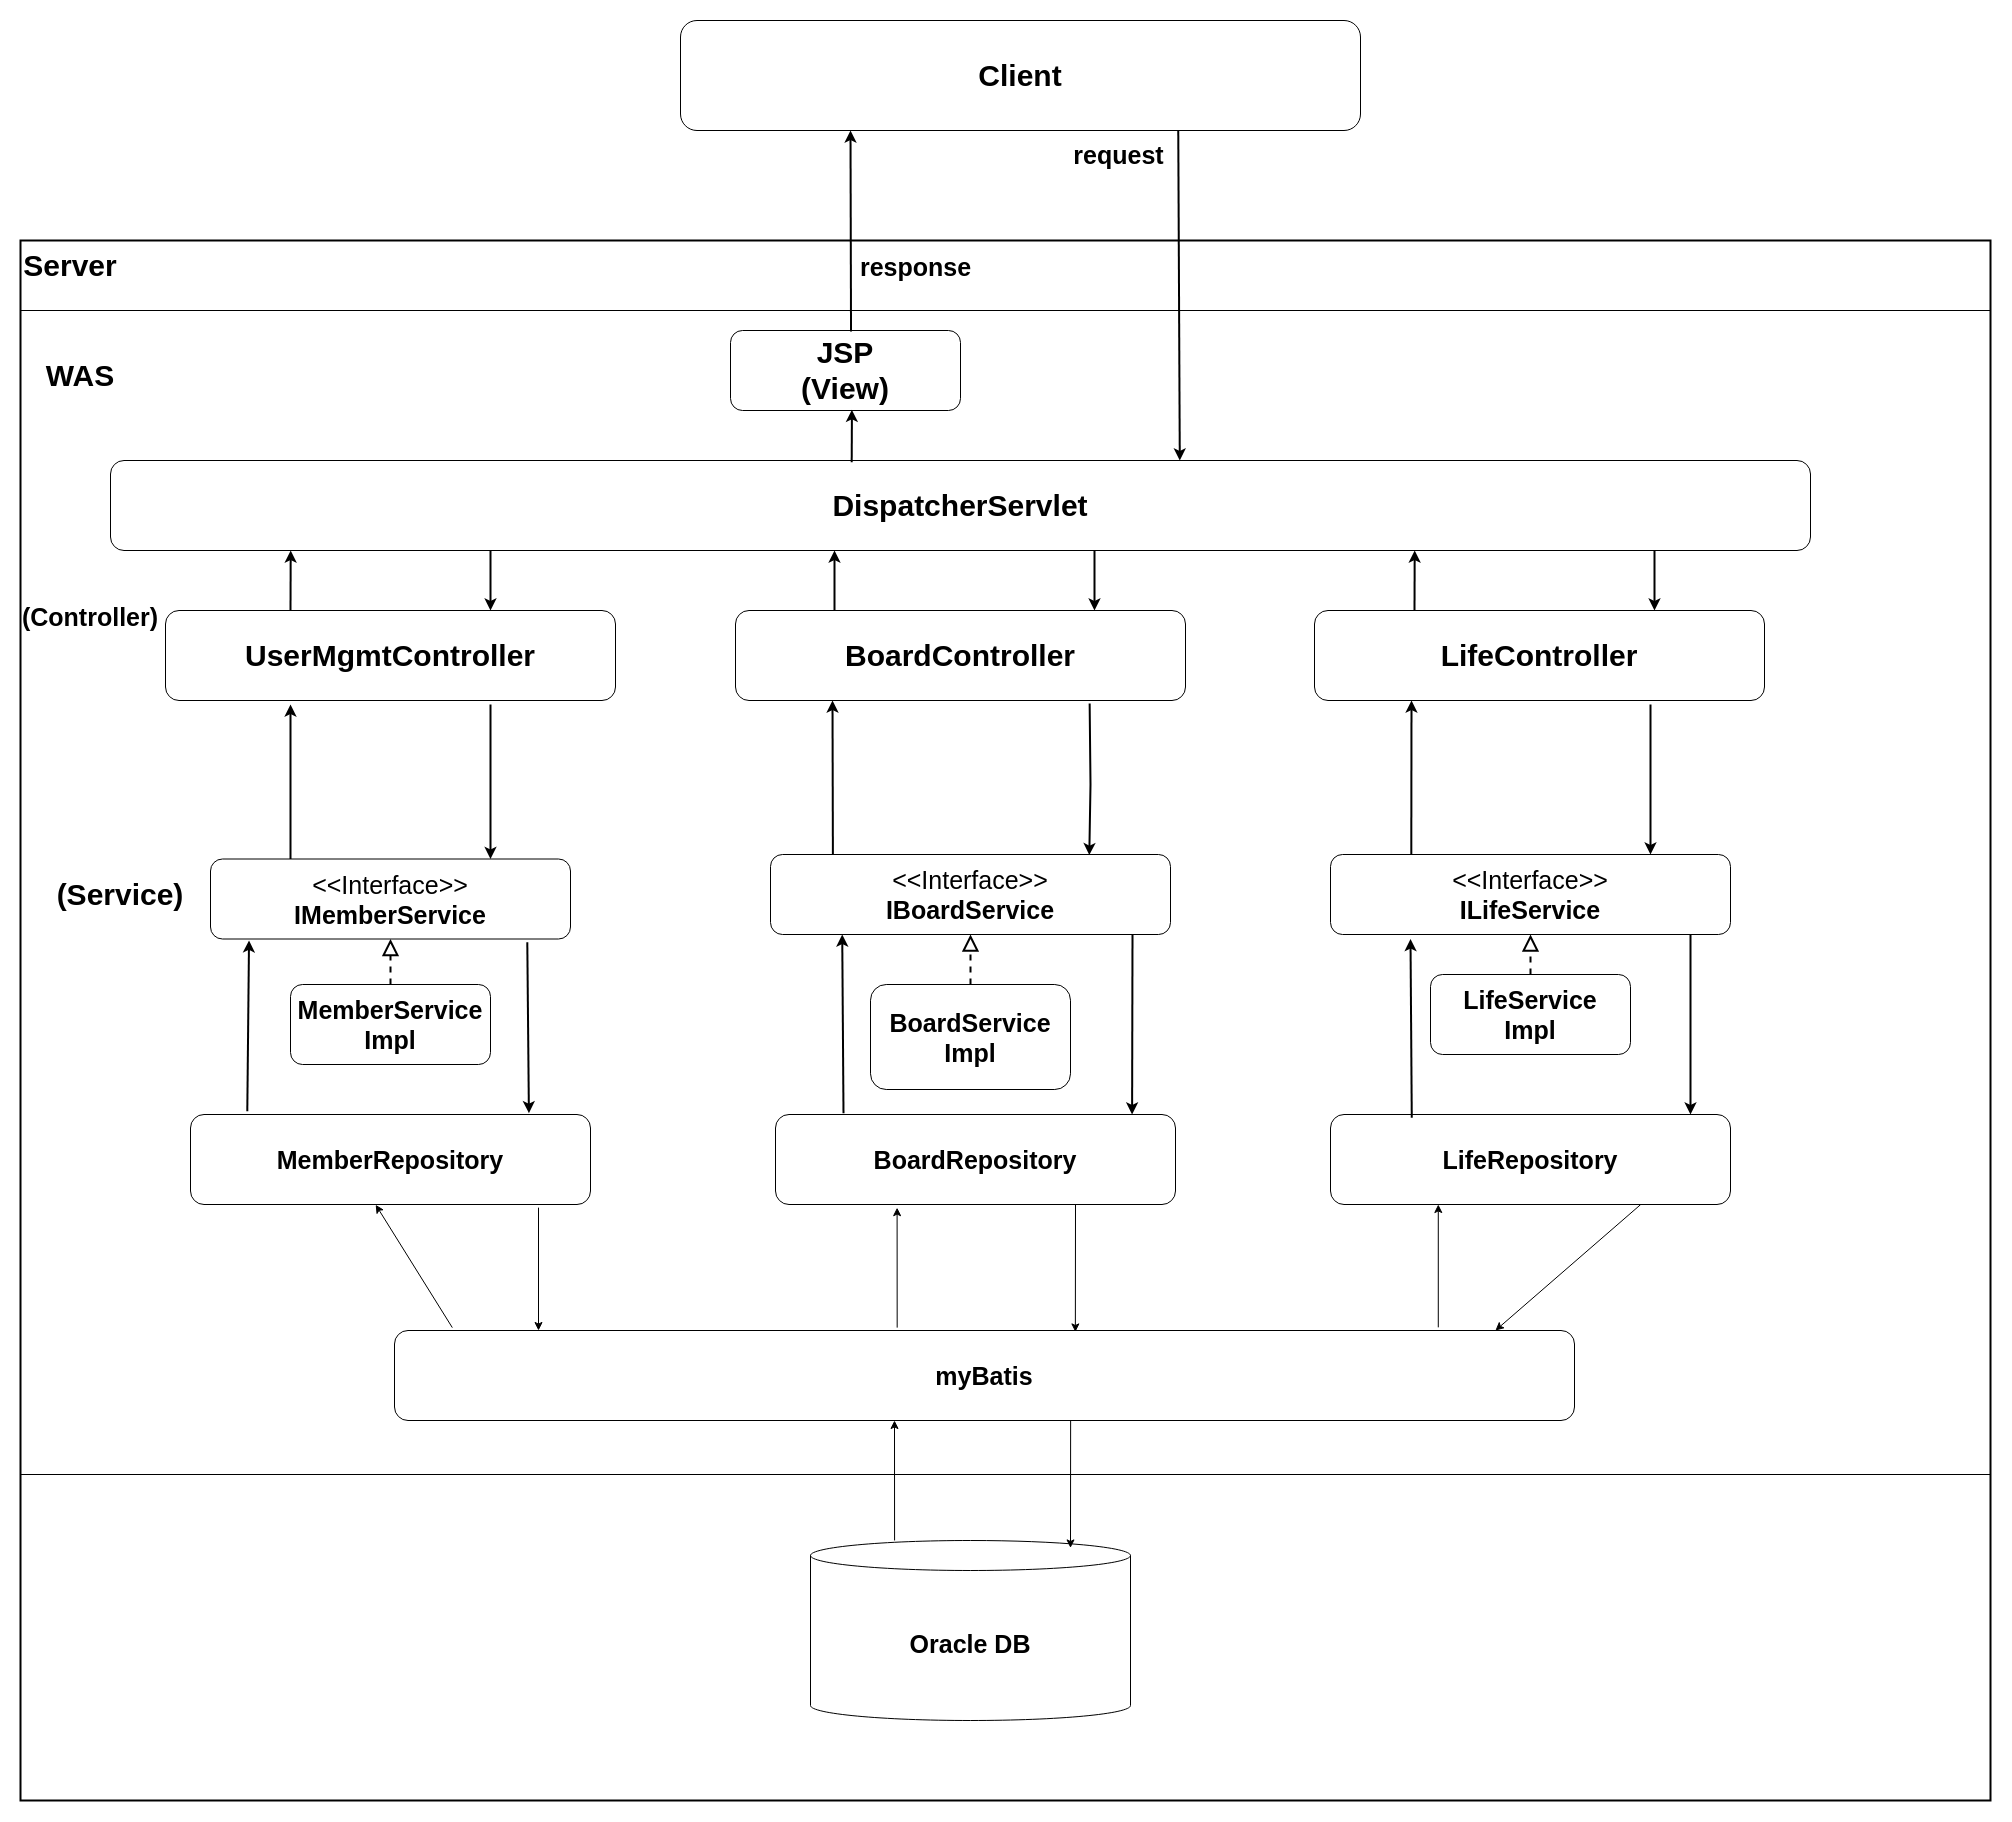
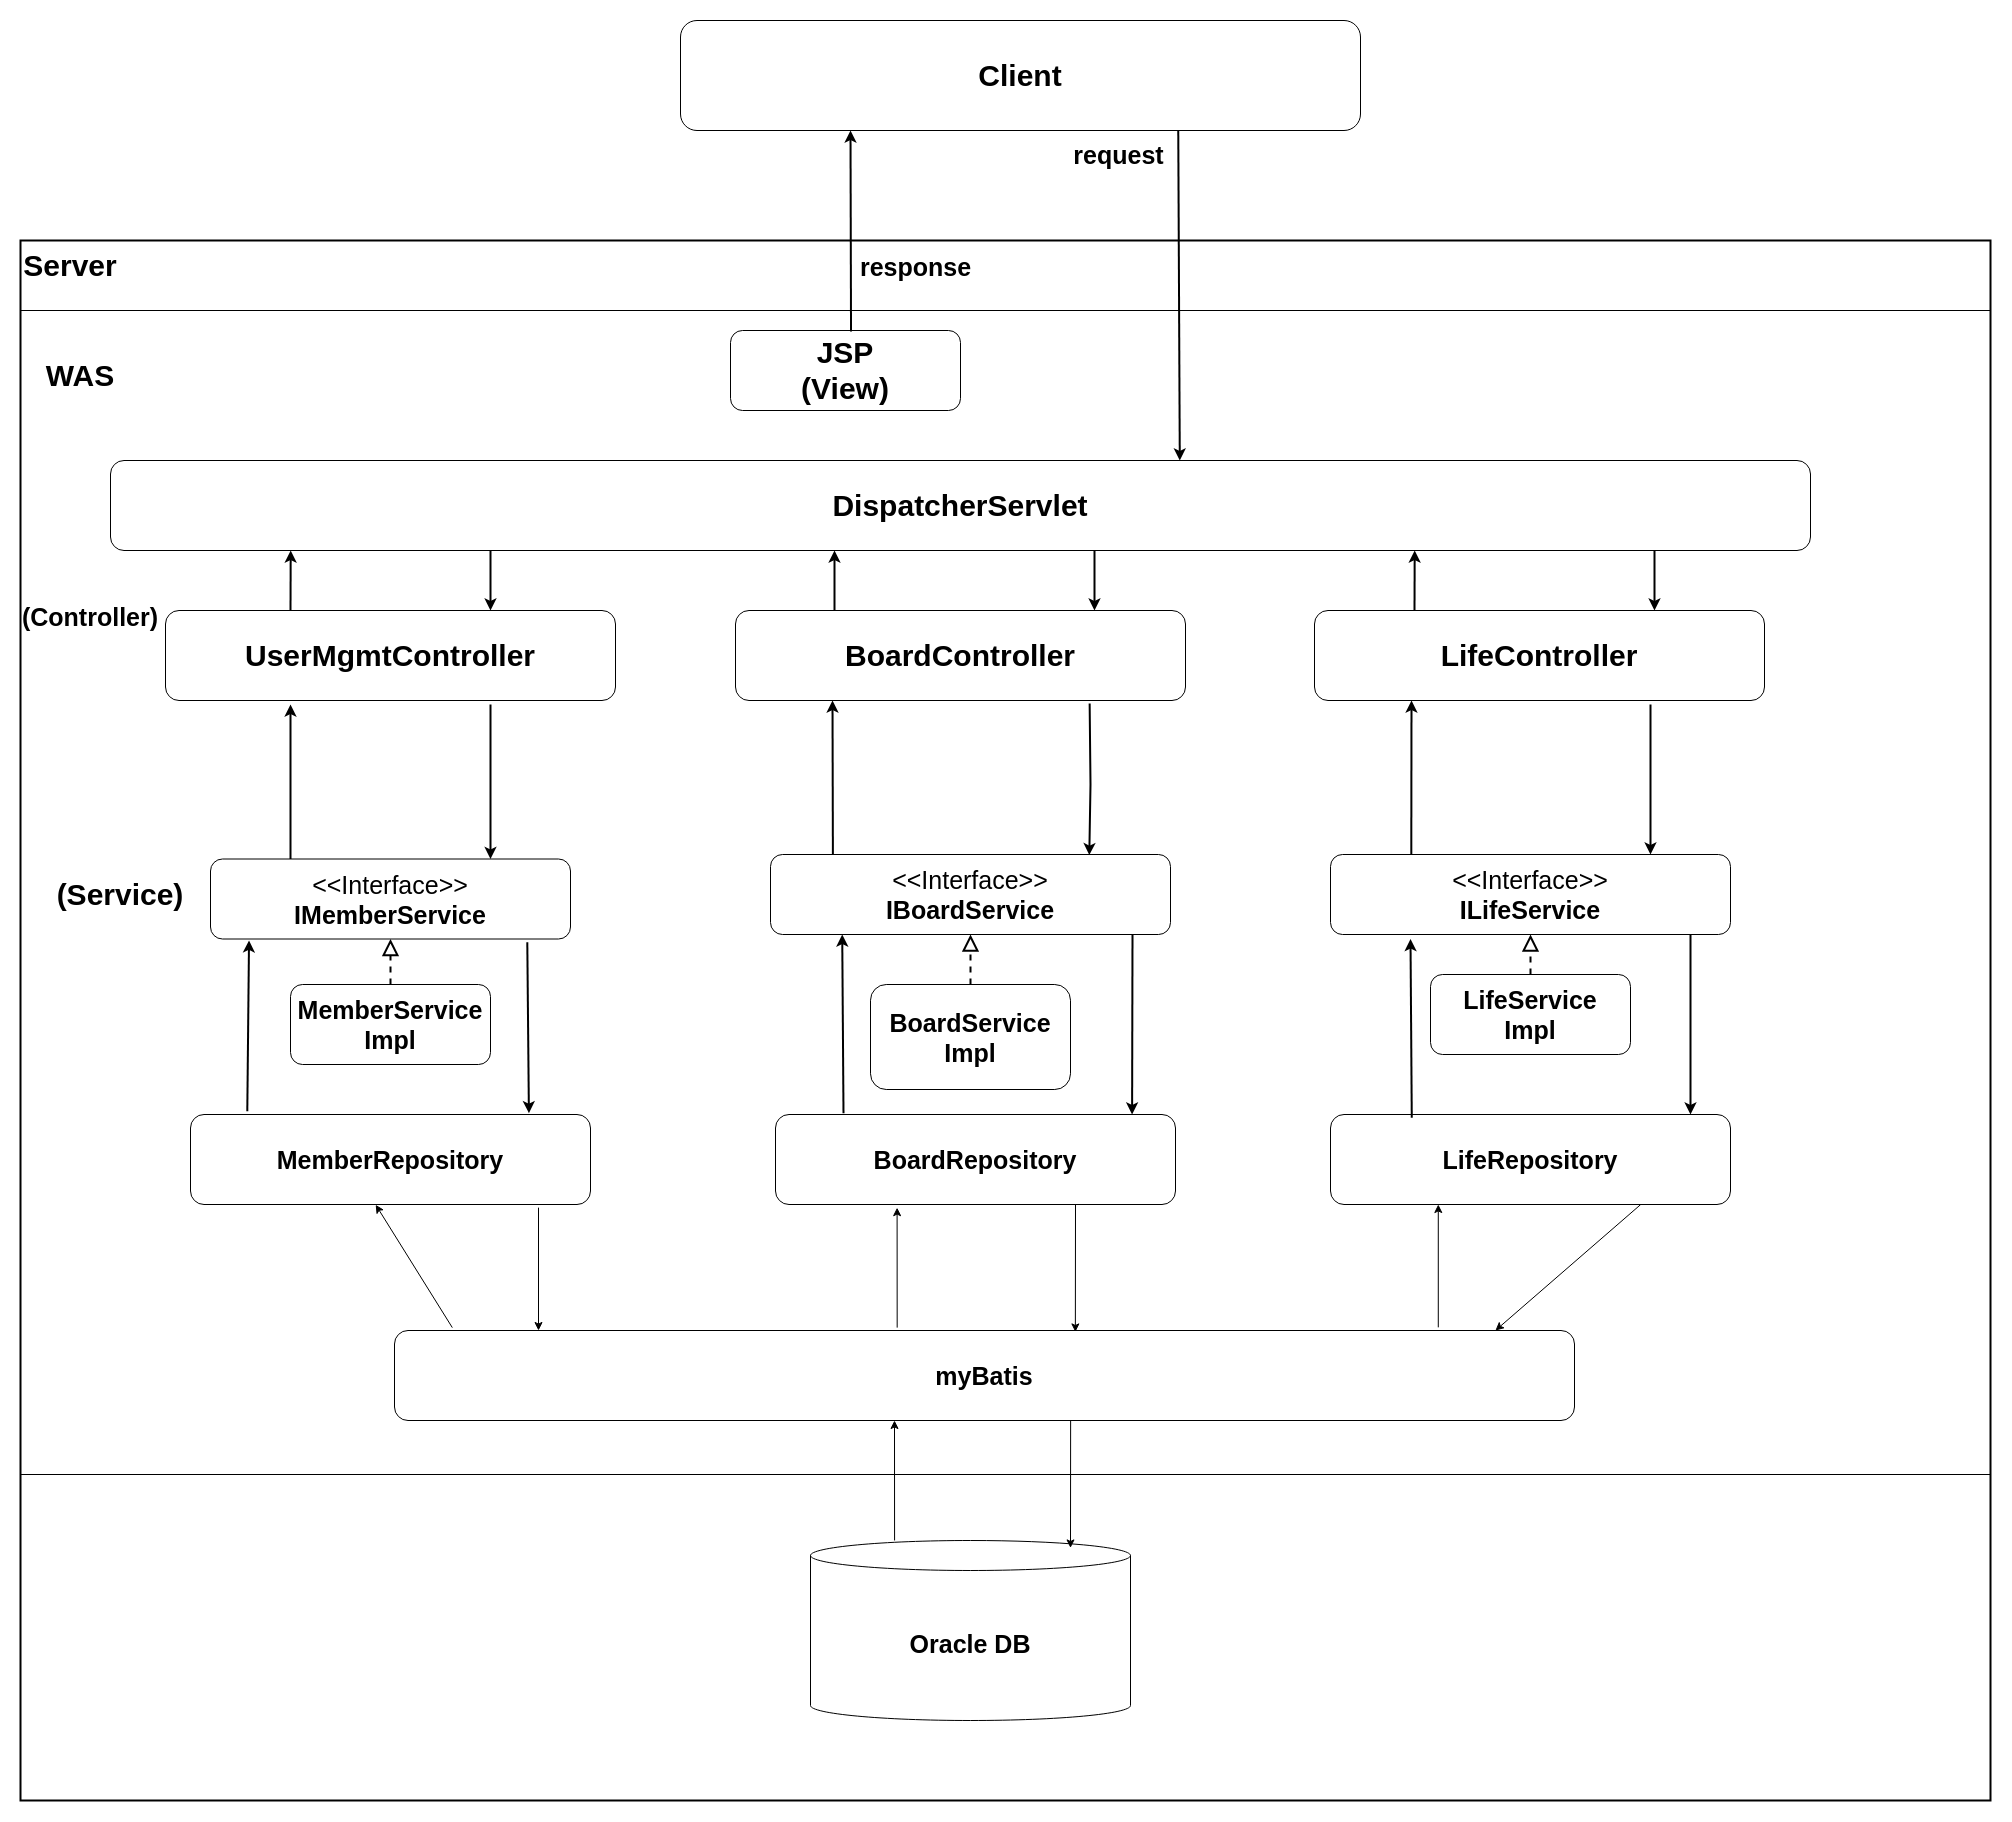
edge "DispatcherServlet" -> "JSP (View)": removed
